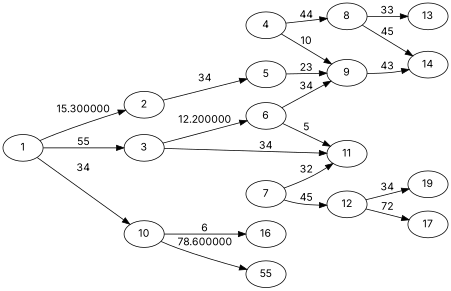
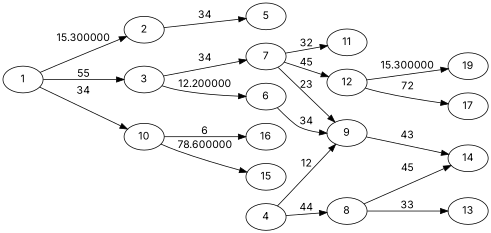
edge "4" -> "9": label "10" -> "12"
edge "5" -> "9": now "7" -> "9"
edge "6" -> "11": removed, label "5"
edge "3" -> "11": now "3" -> "7"
edge "12" -> "19": label "34" -> "15.300000"
node "55": label "55" -> "15"
